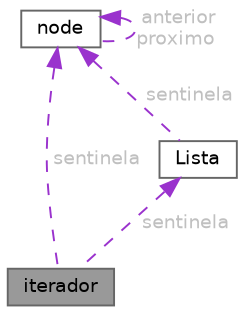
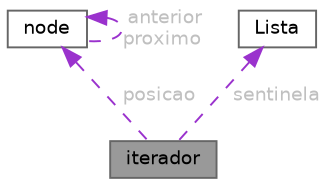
edge "Lista" -> "node": removed, label "sentinela"
edge "iterador" -> "node": label " sentinela" -> " posicao"
